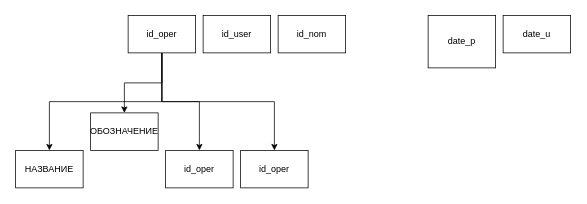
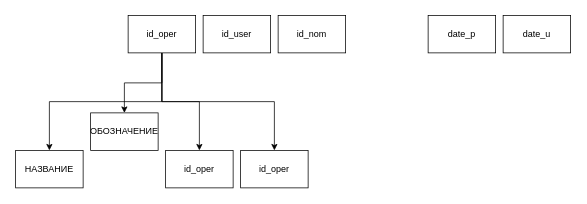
node "date_p": size 68x53 -> 68x38
